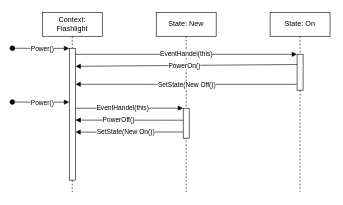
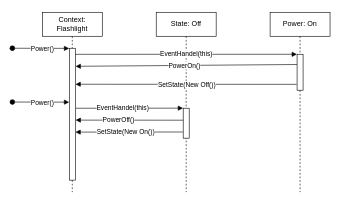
node "State: New": label "State: New" -> "State: Off"
node "State: On": label "State: On" -> "Power: On"
